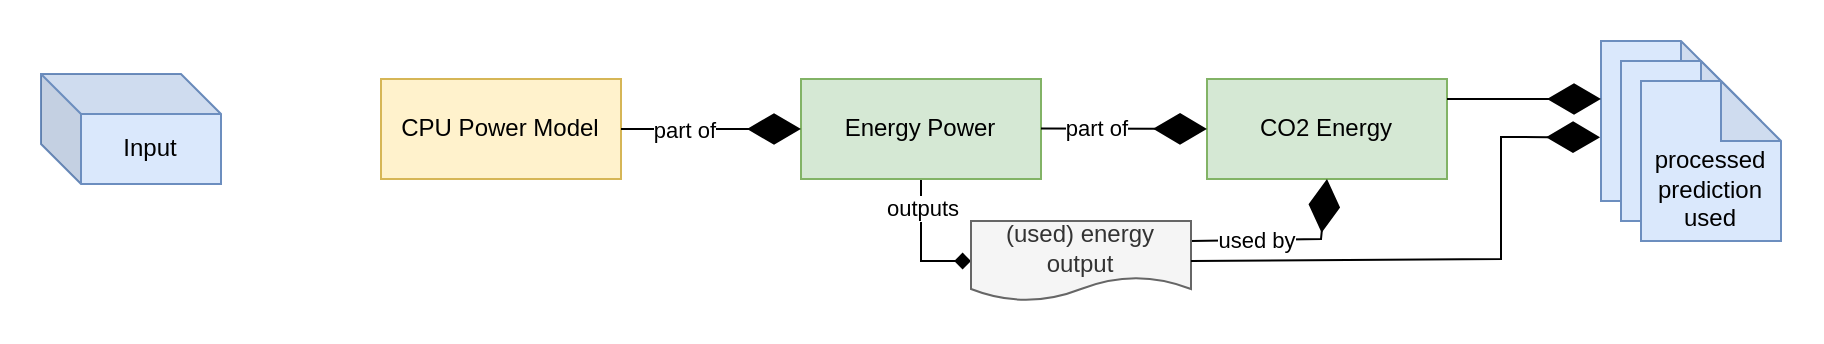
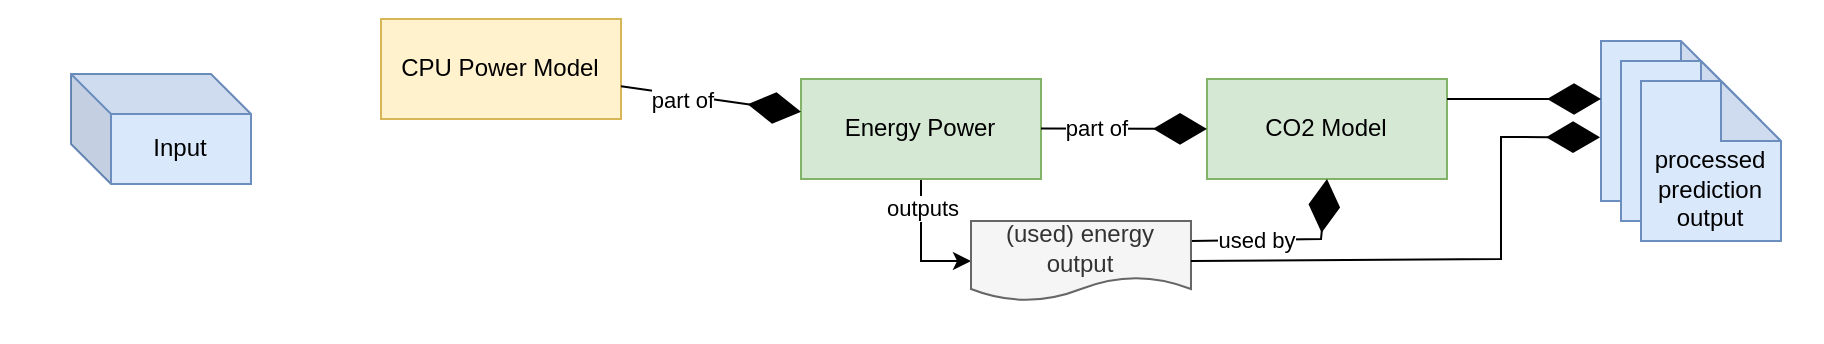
node "Input": moved (131, 129) -> (161, 129)
node "CPU Power Model": moved (501, 129) -> (501, 69)
node "CO2 Energy": label "CO2 Energy" -> "CO2 Model"
node "processed prediction used": label "processed prediction used" -> "processed prediction output"
edge "Energy Power" -> "(used) energy output": arrowhead diamond -> classic
